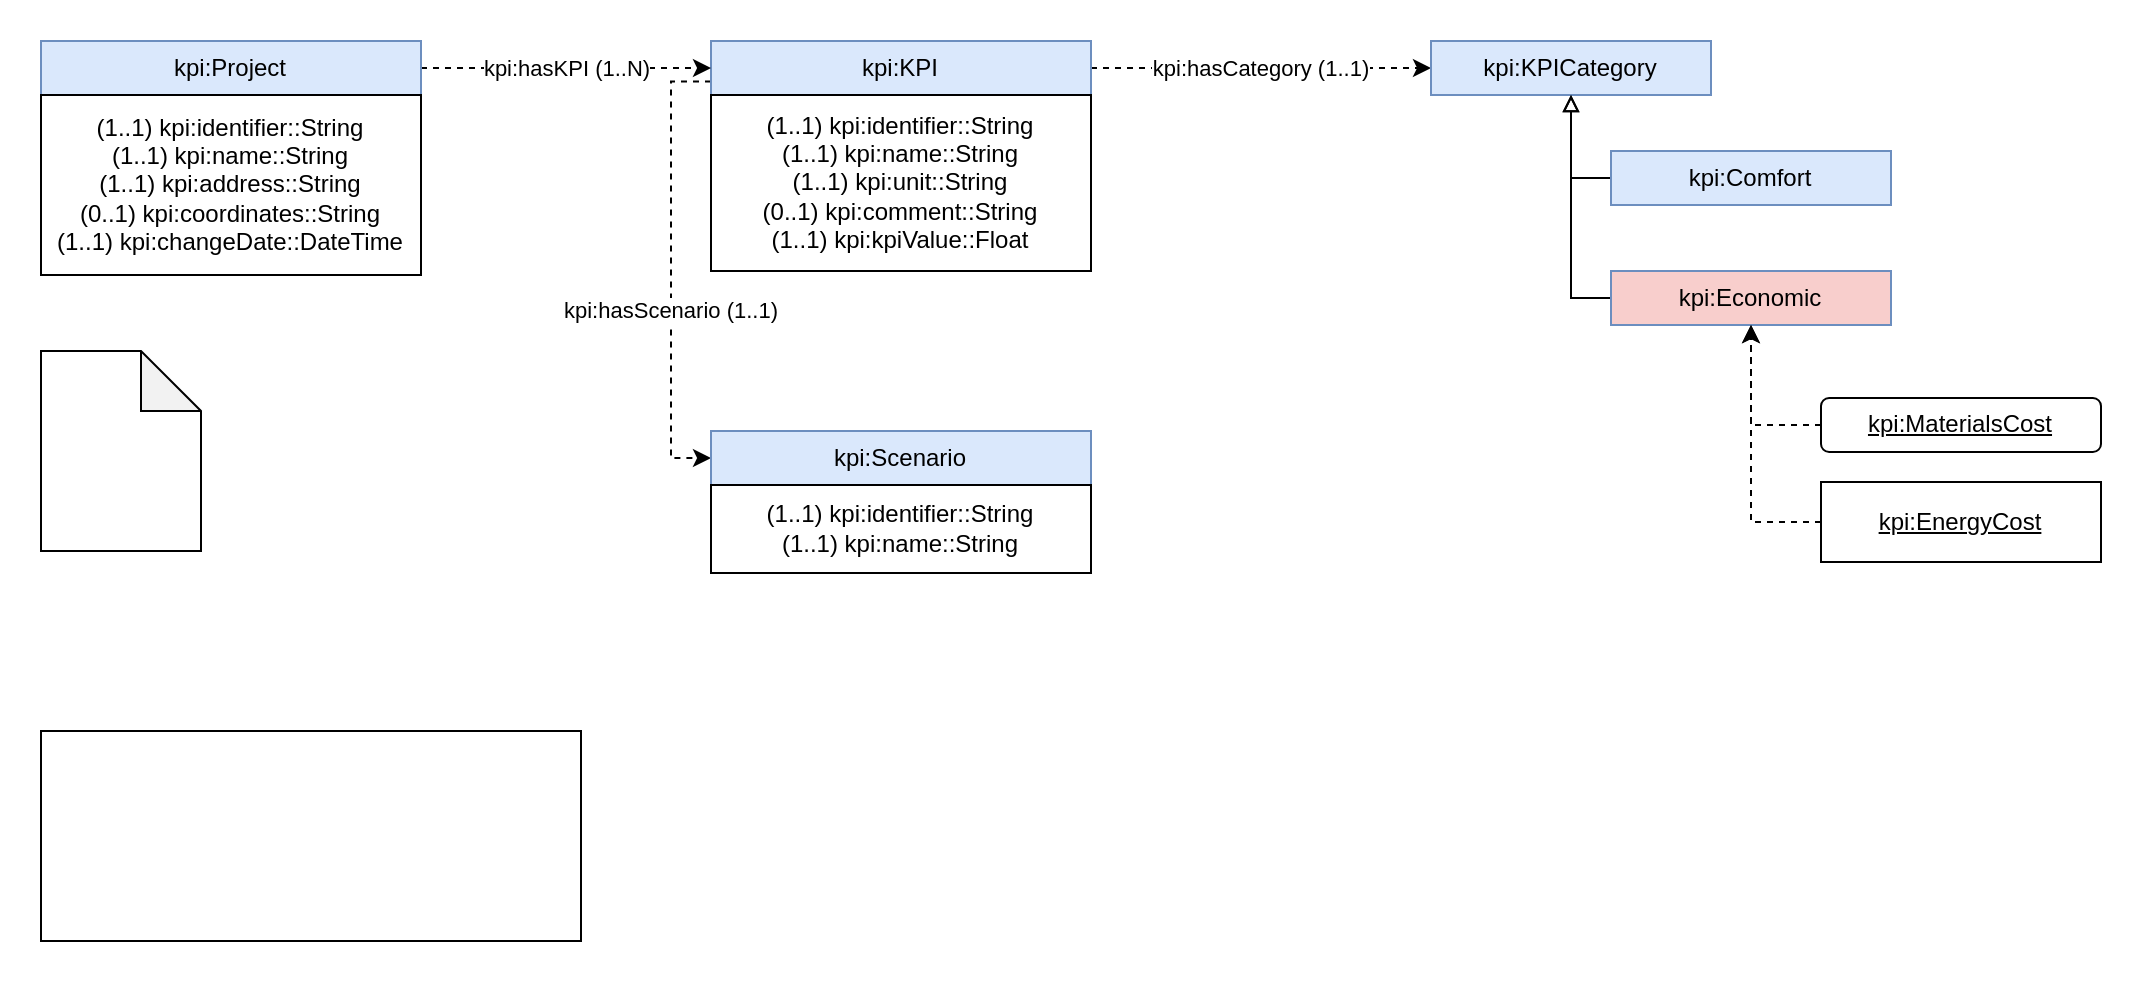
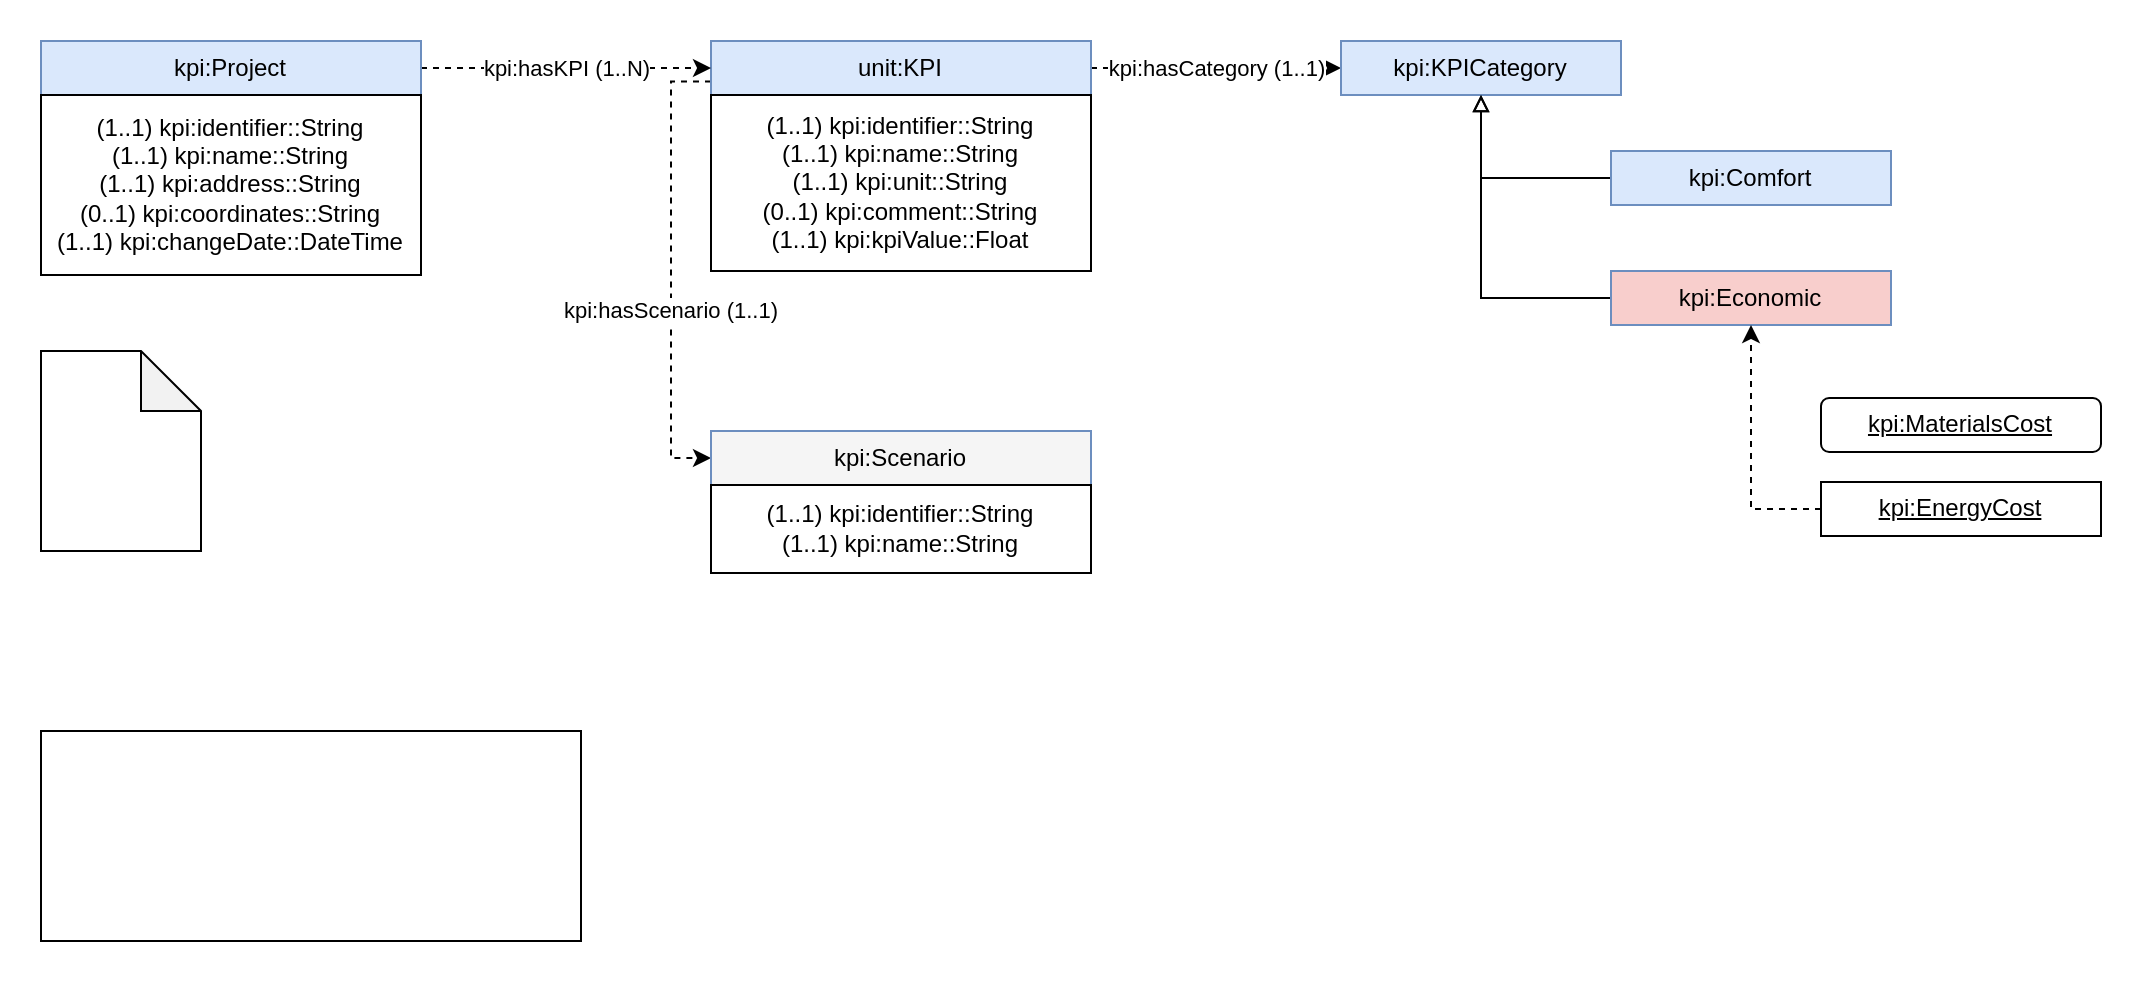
node "kpi:KPICategory": moved (1571, 68) -> (1481, 68)
node "kpi:KPI": label "kpi:KPI" -> "unit:KPI"
edge "kpi:MaterialsCost" -> "kpi:Economic": removed
node "kpi:Scenario": fillcolor #dae8fc -> #f5f5f5
node "kpi:EnergyCost": size 280x80 -> 280x54
